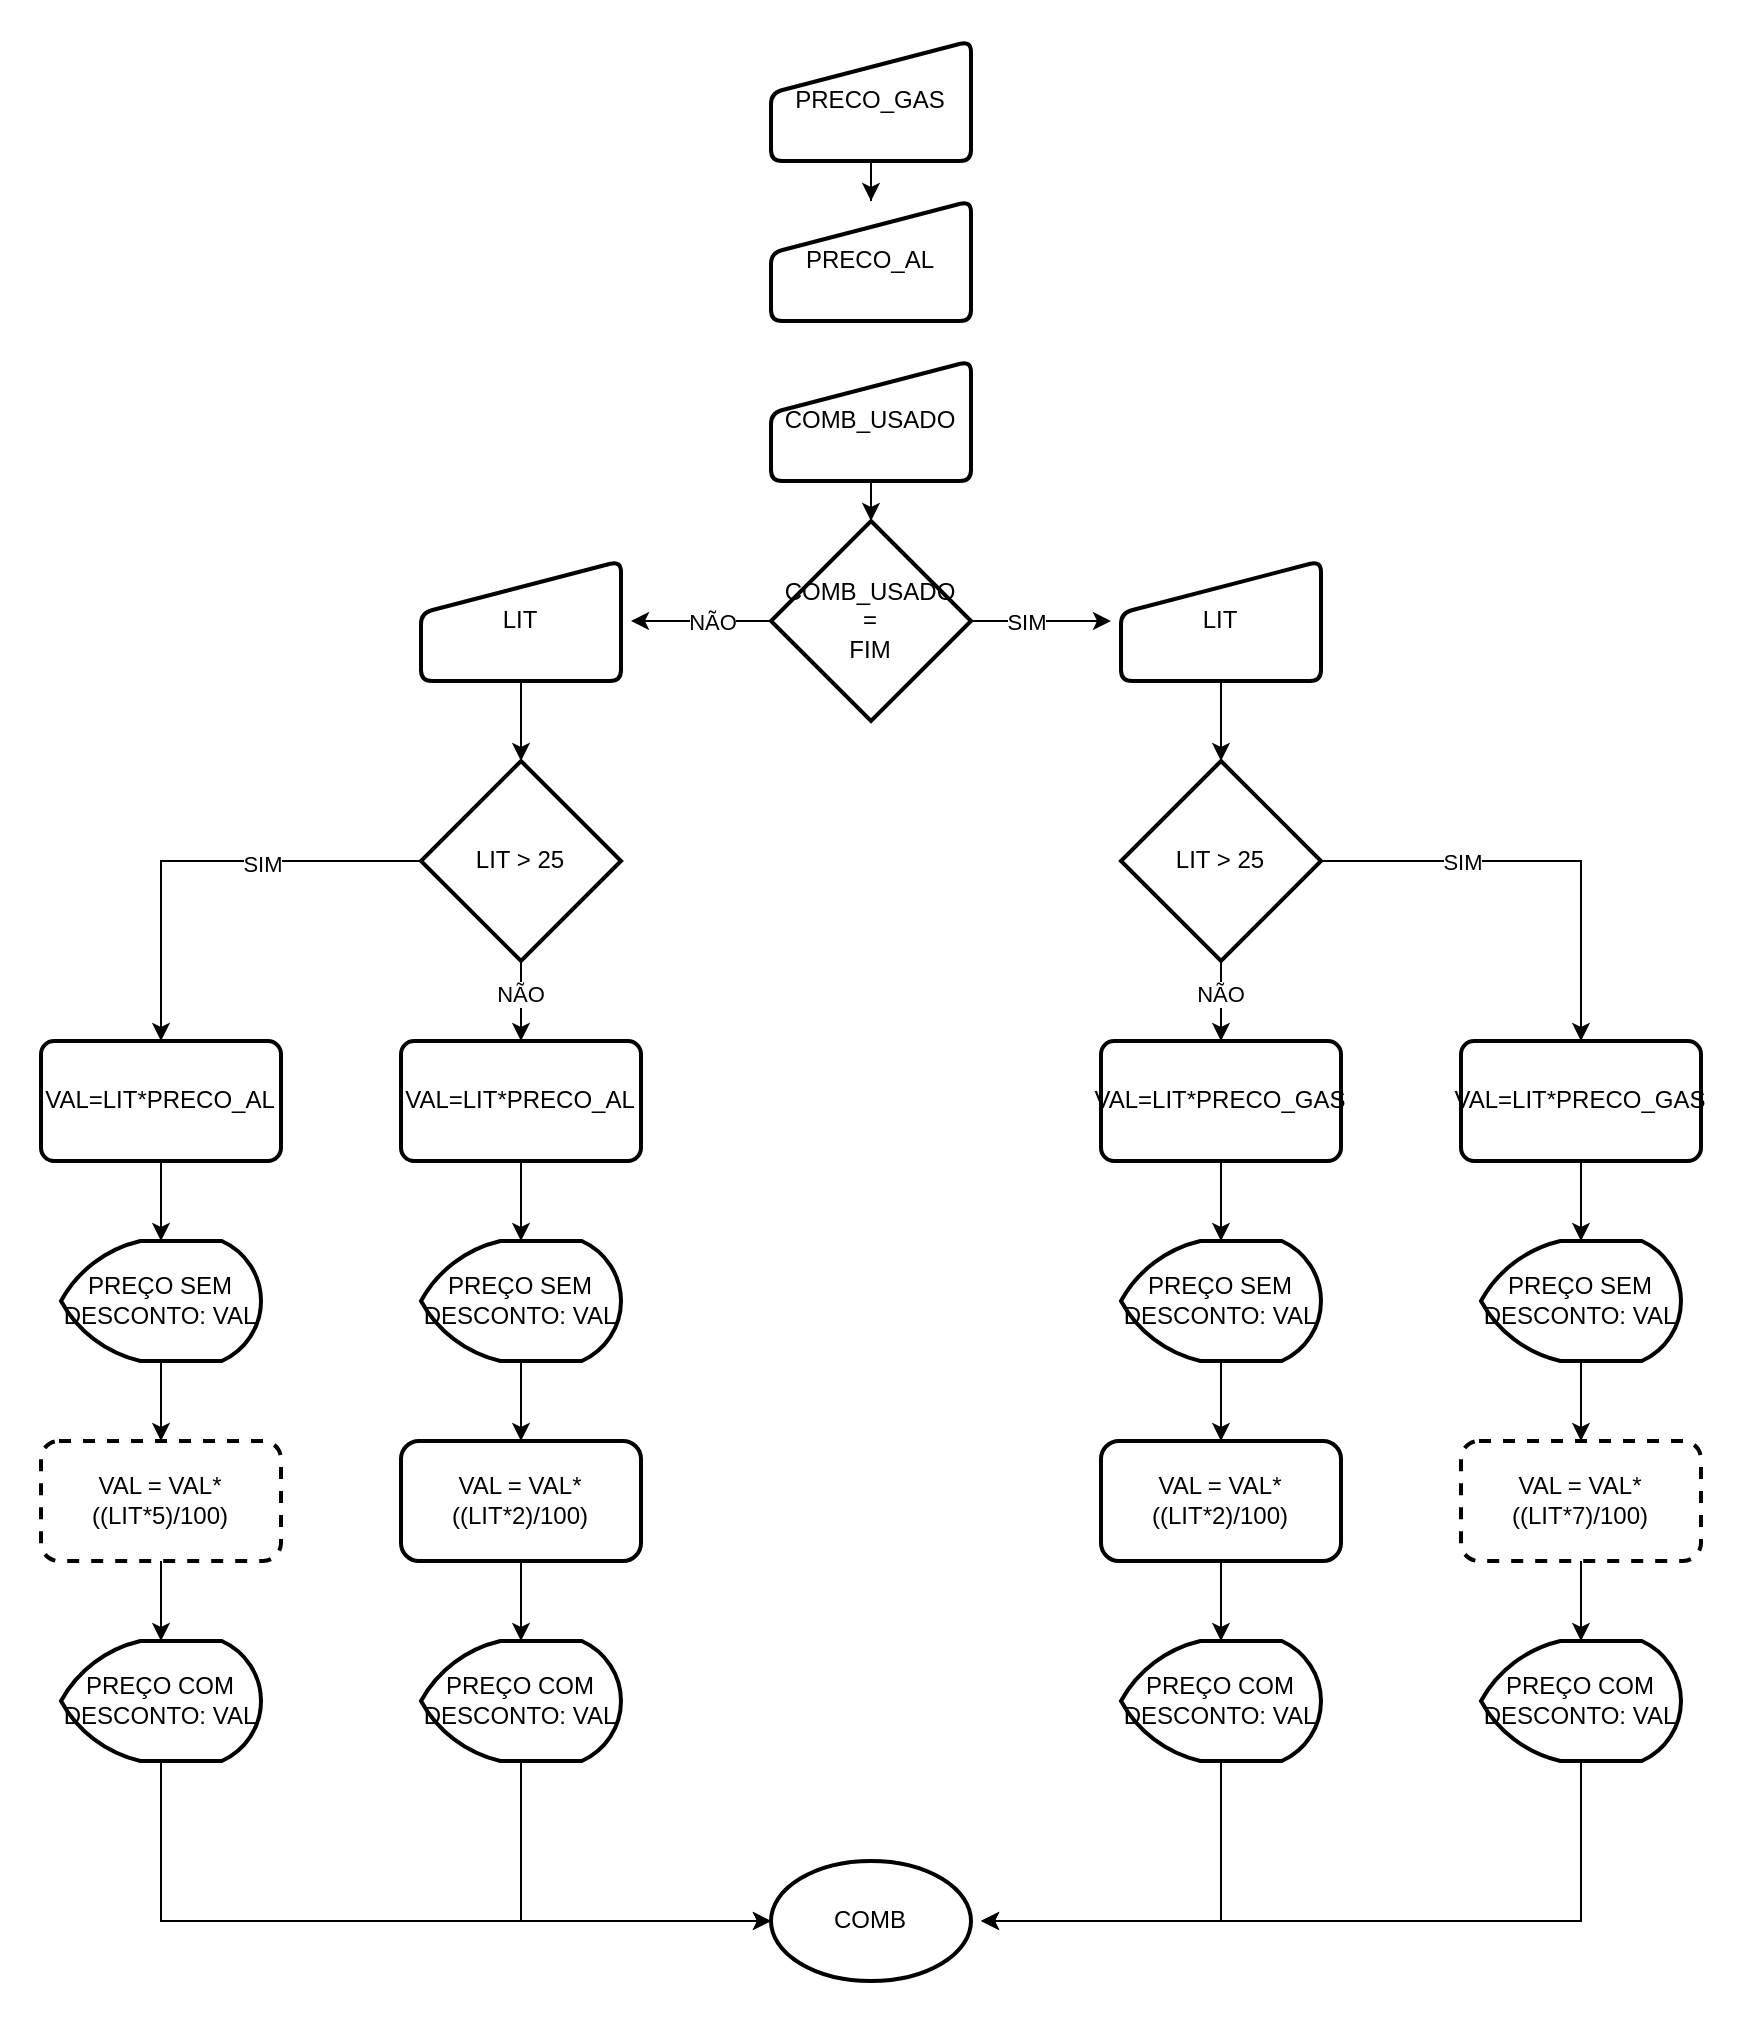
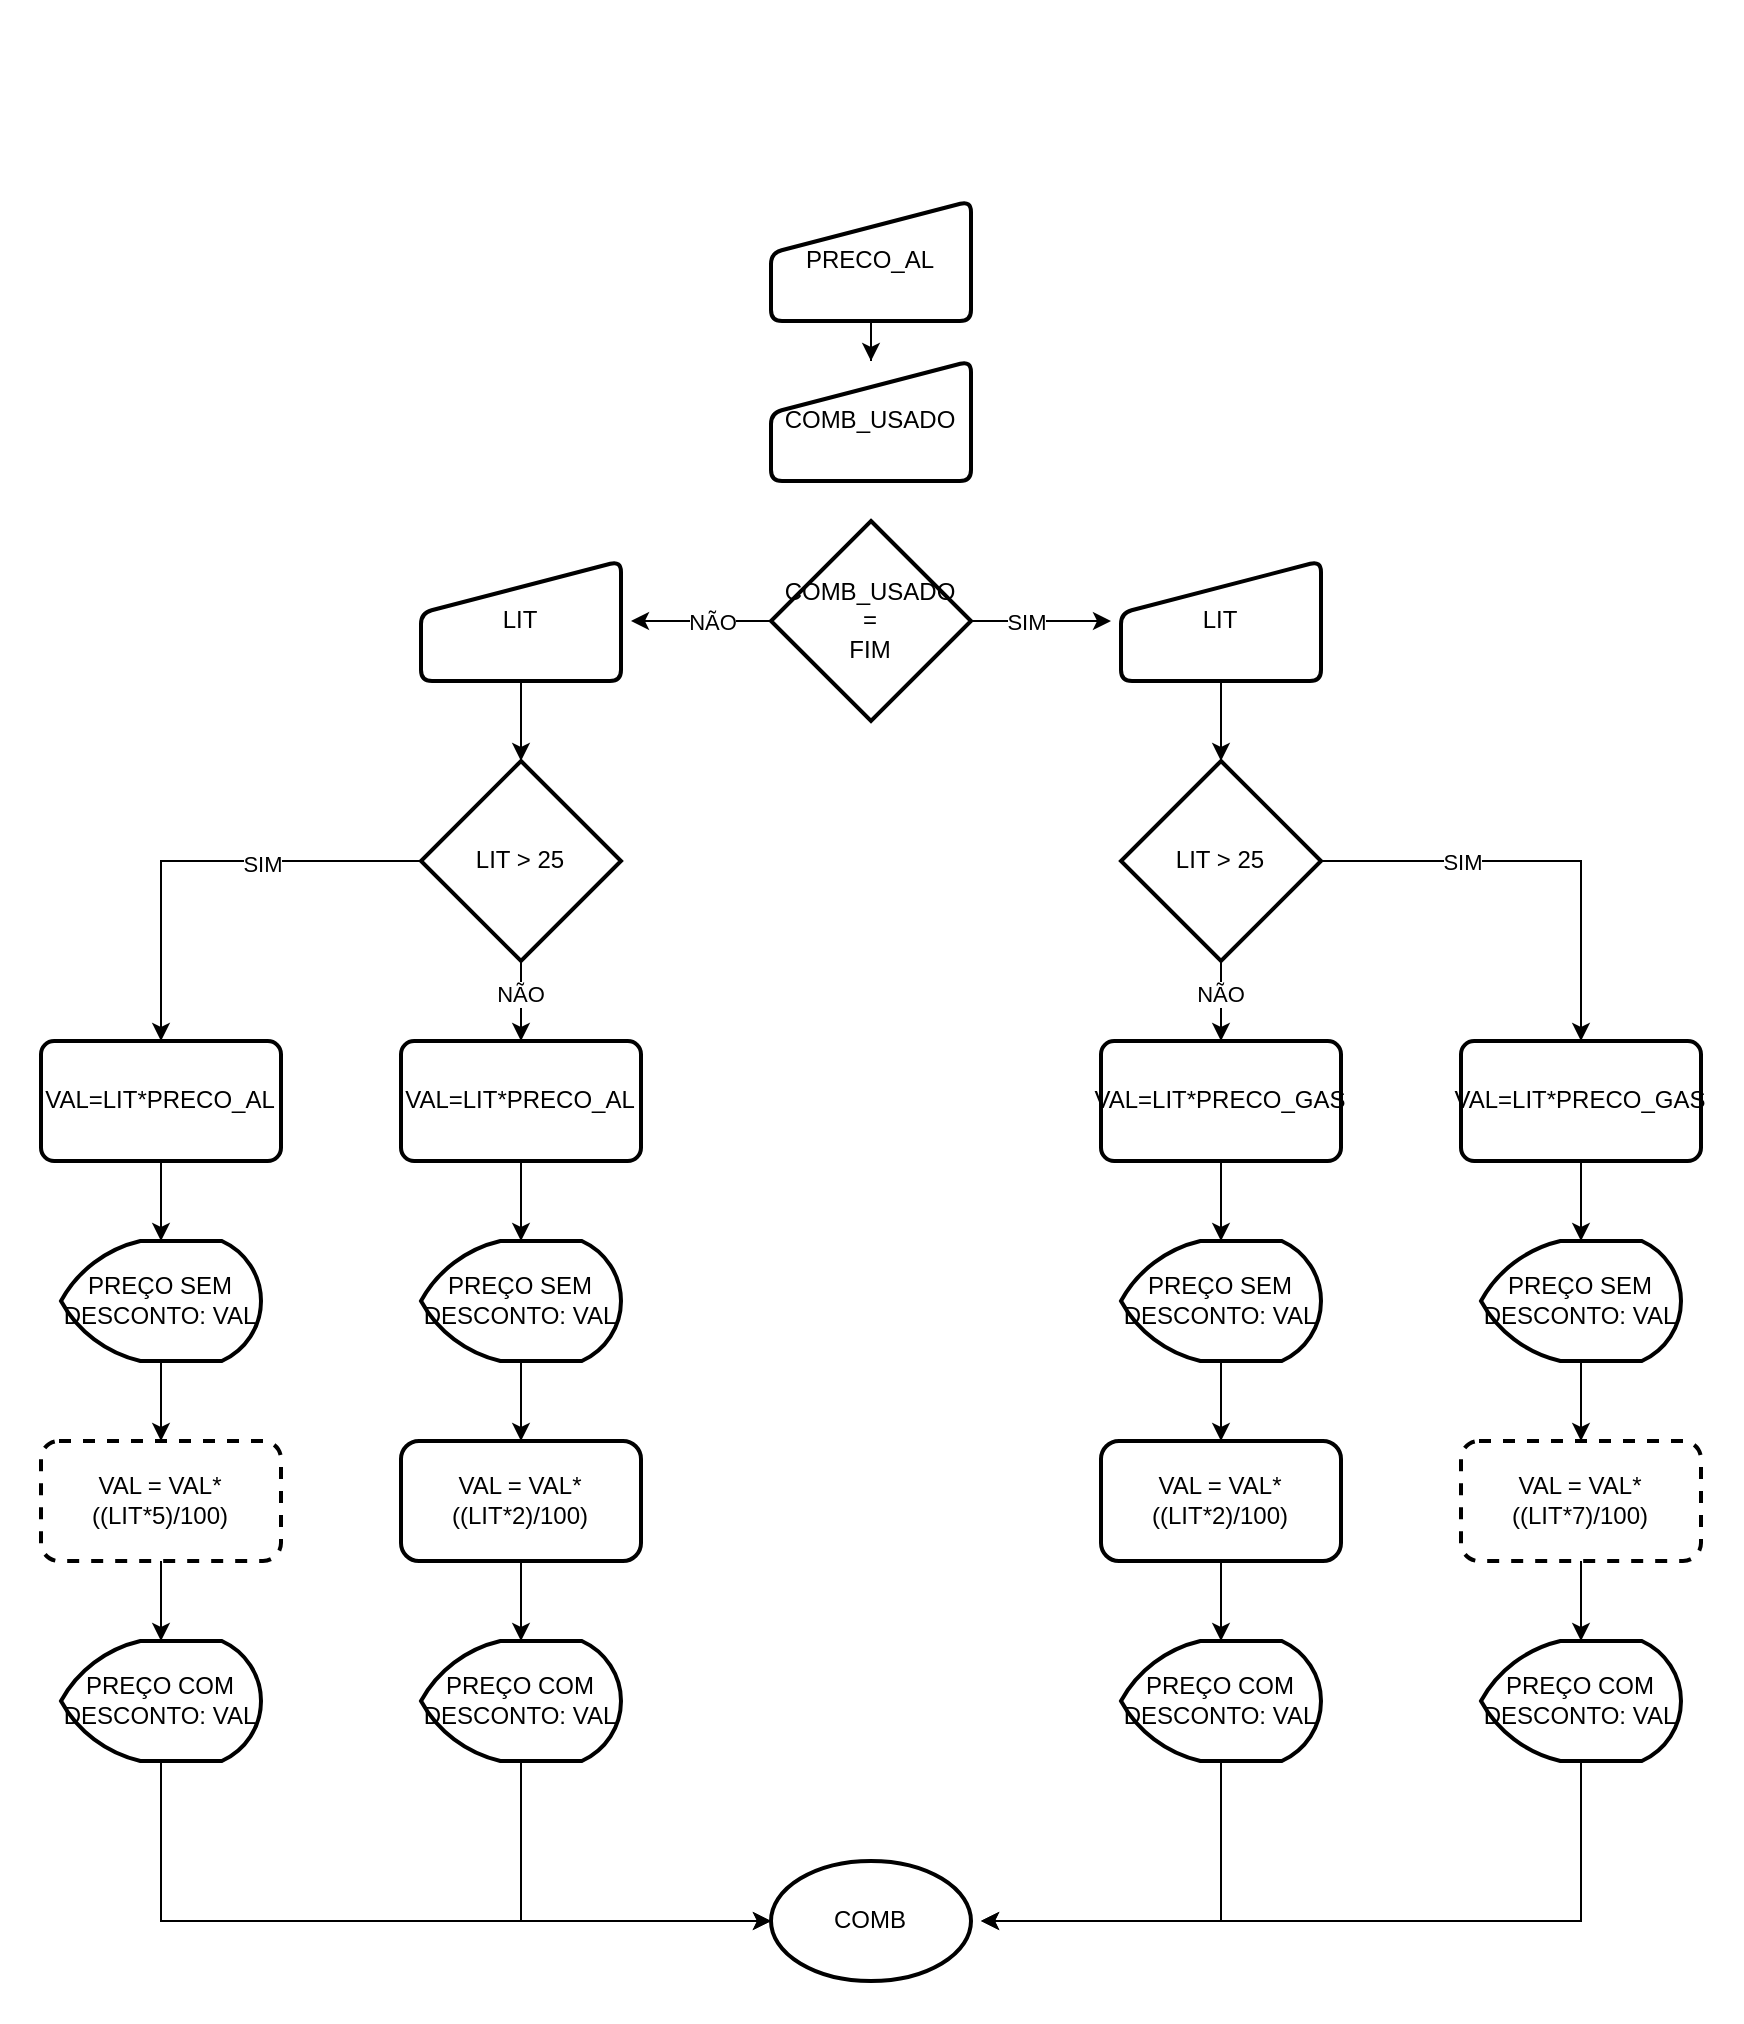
node "PRECO_GAS": removed
edge "PRECO_GAS" -> "PRECO_AL": removed
edge "PRECO_AL" -> "COMB_USADO": added
edge "COMB_USADO" -> "COMB_USADO = FIM": removed
